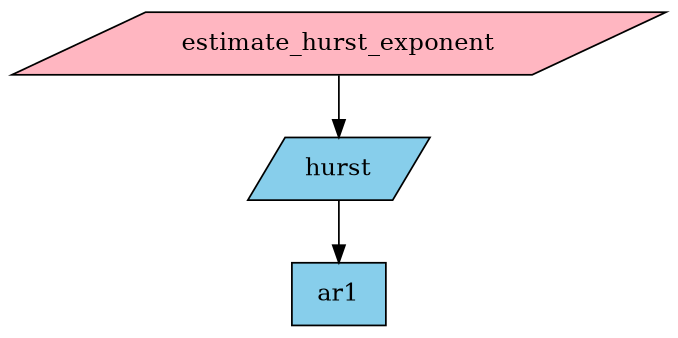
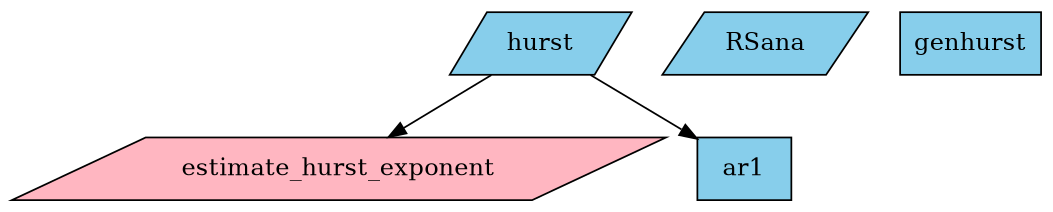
node "RSana": added
node "genhurst": added
edge "estimate_hurst_exponent" -> "hurst": reversed
